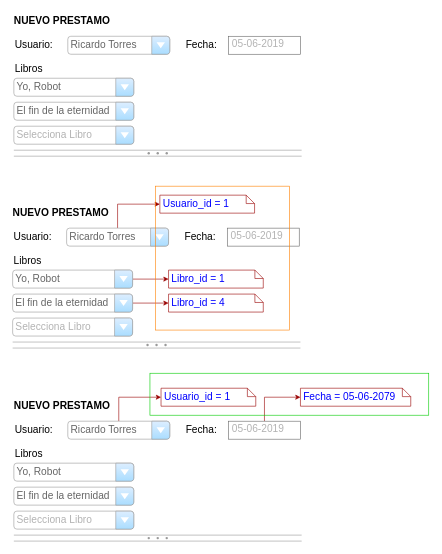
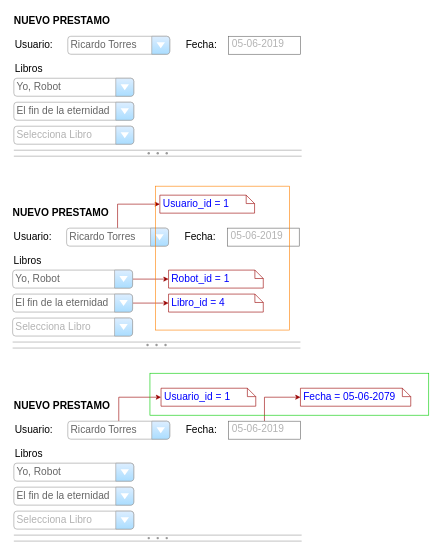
node "Libro_id = 1": label "Libro_id = 1" -> "Robot_id = 1"
